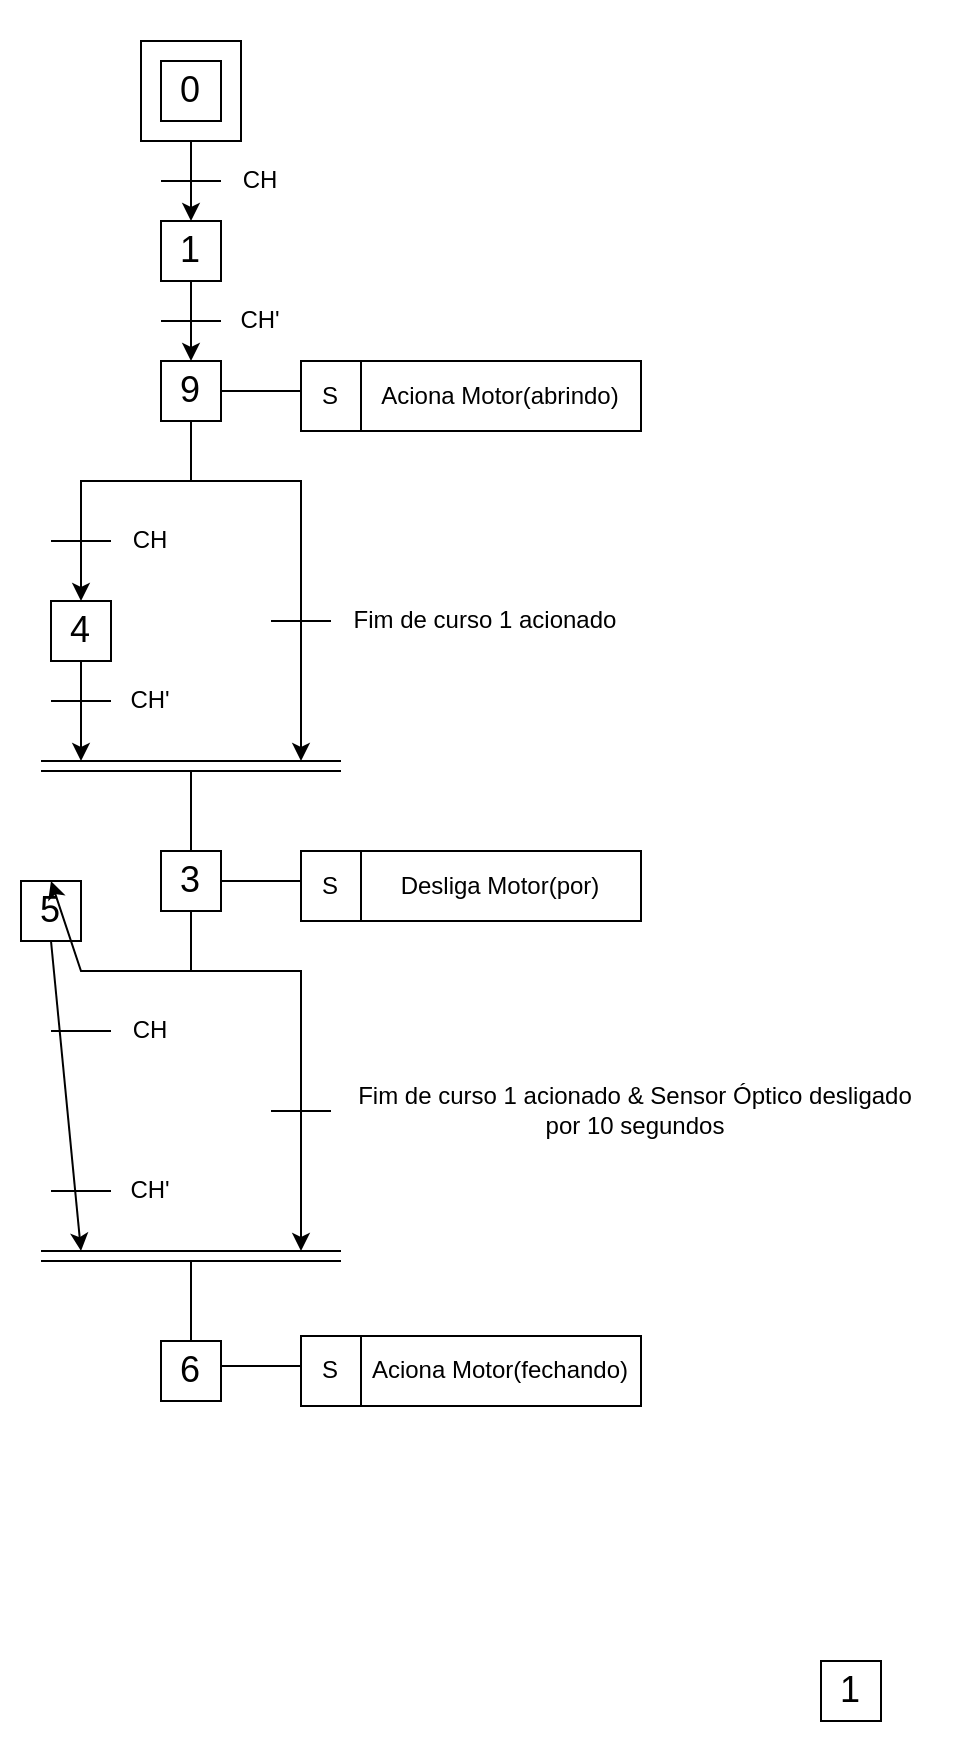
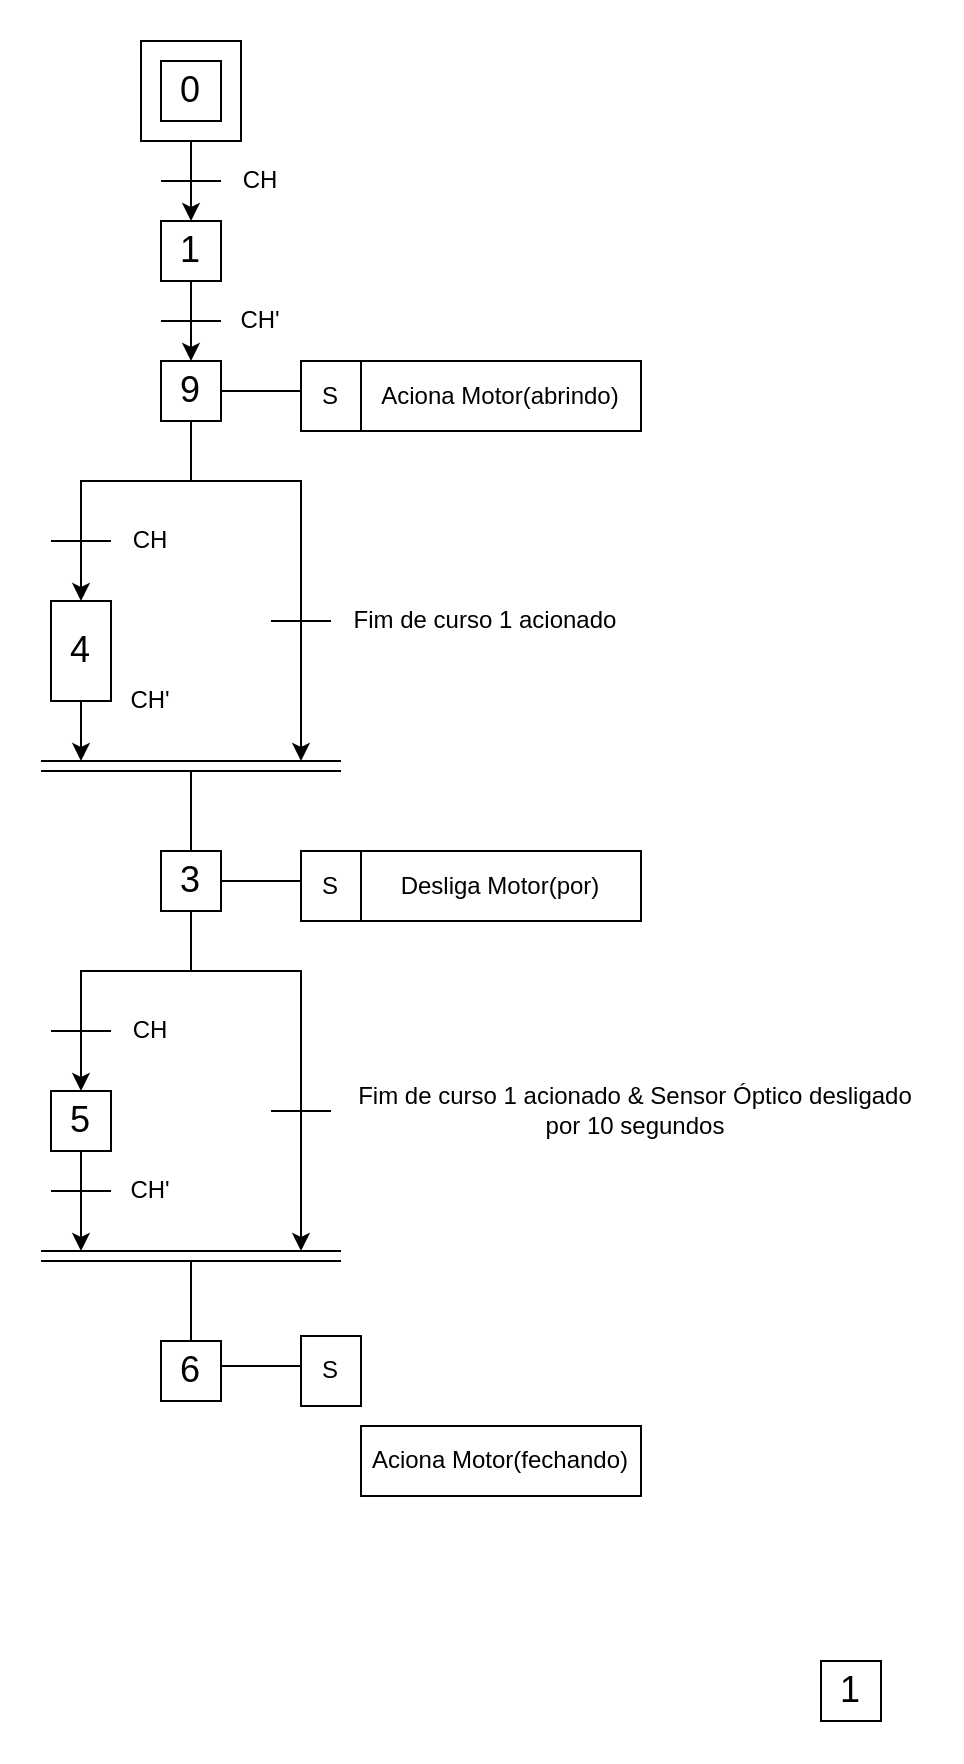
node "4": size 60x60 -> 60x100
node "5": moved (51, 911) -> (81, 1121)
node "Aciona Motor(fechando)": moved (501, 1371) -> (501, 1461)
